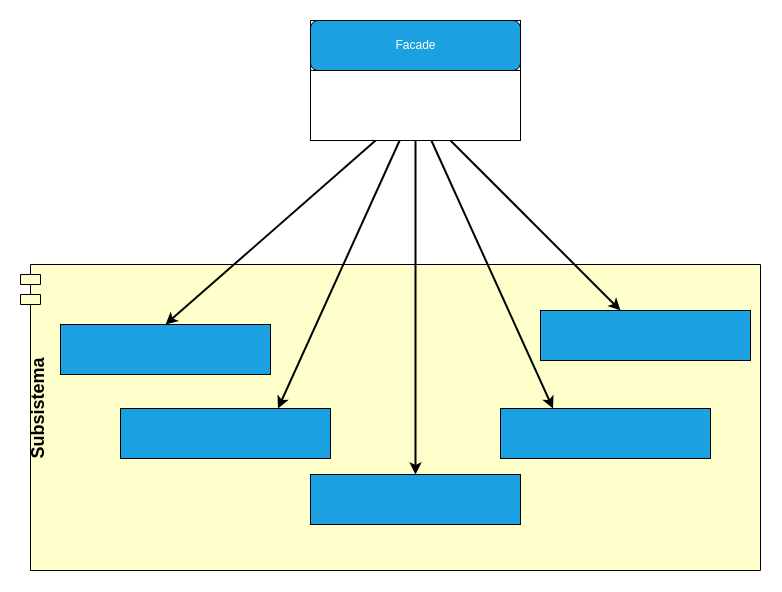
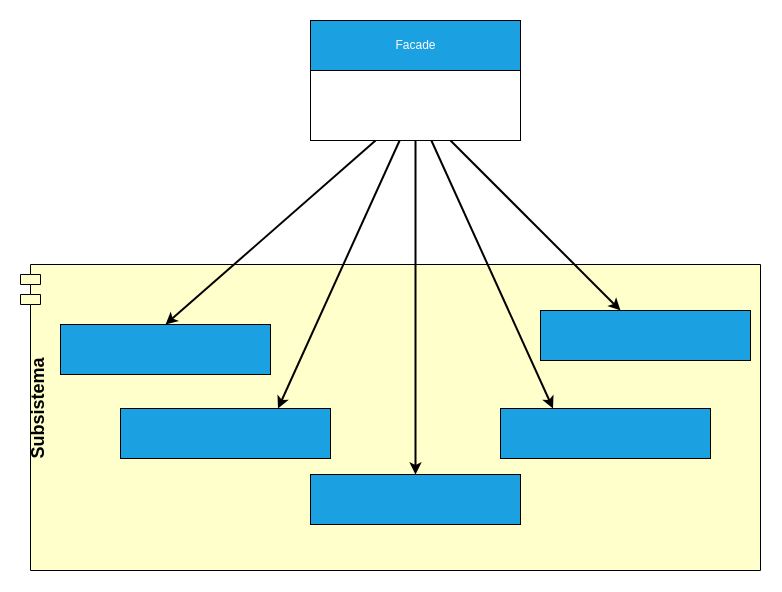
node "Facade": shape rounded rectangle -> rectangle
